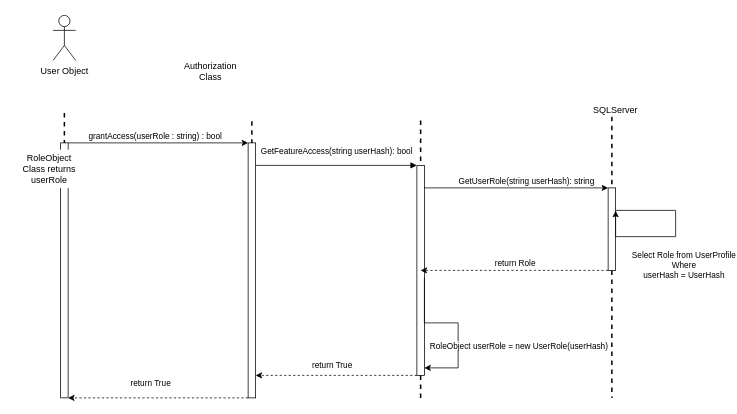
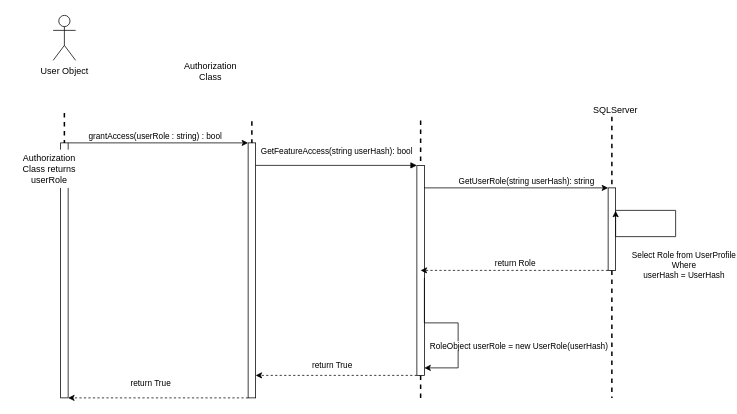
node "RoleObject Class returns userRole": label "RoleObject Class returns userRole" -> "Authorization Class returns userRole"
